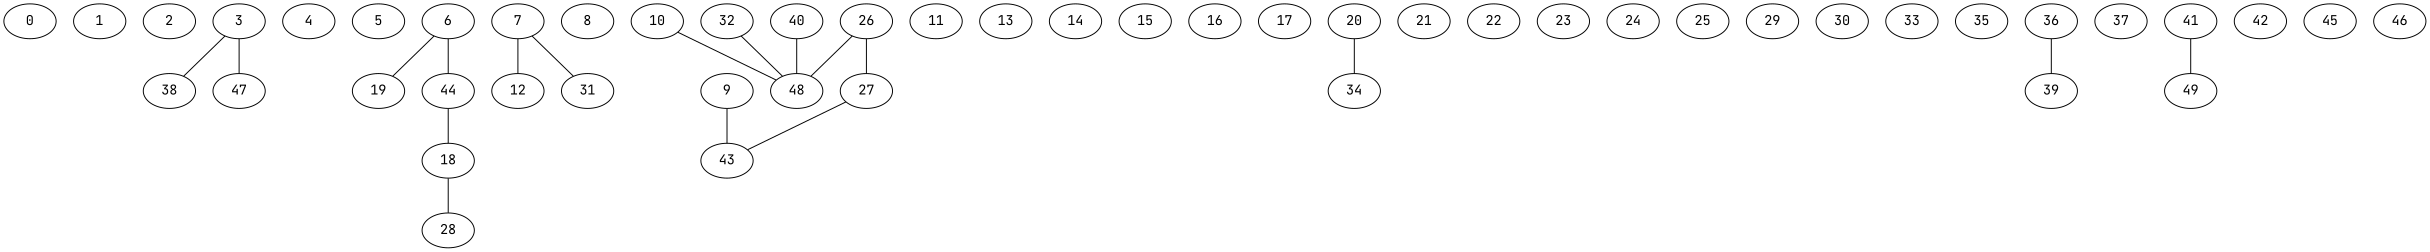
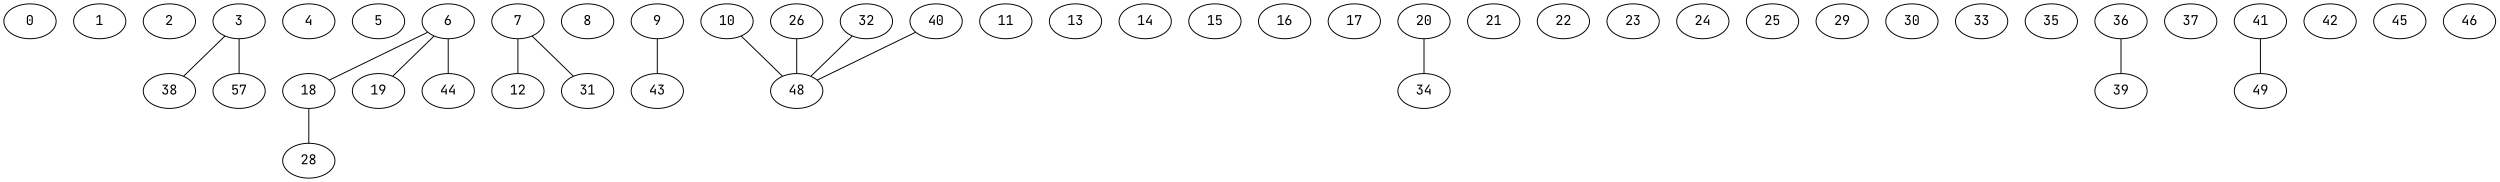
node "47": label "47" -> "57"
node "27": removed
edge "44" -- "18": now "6" -- "18"
